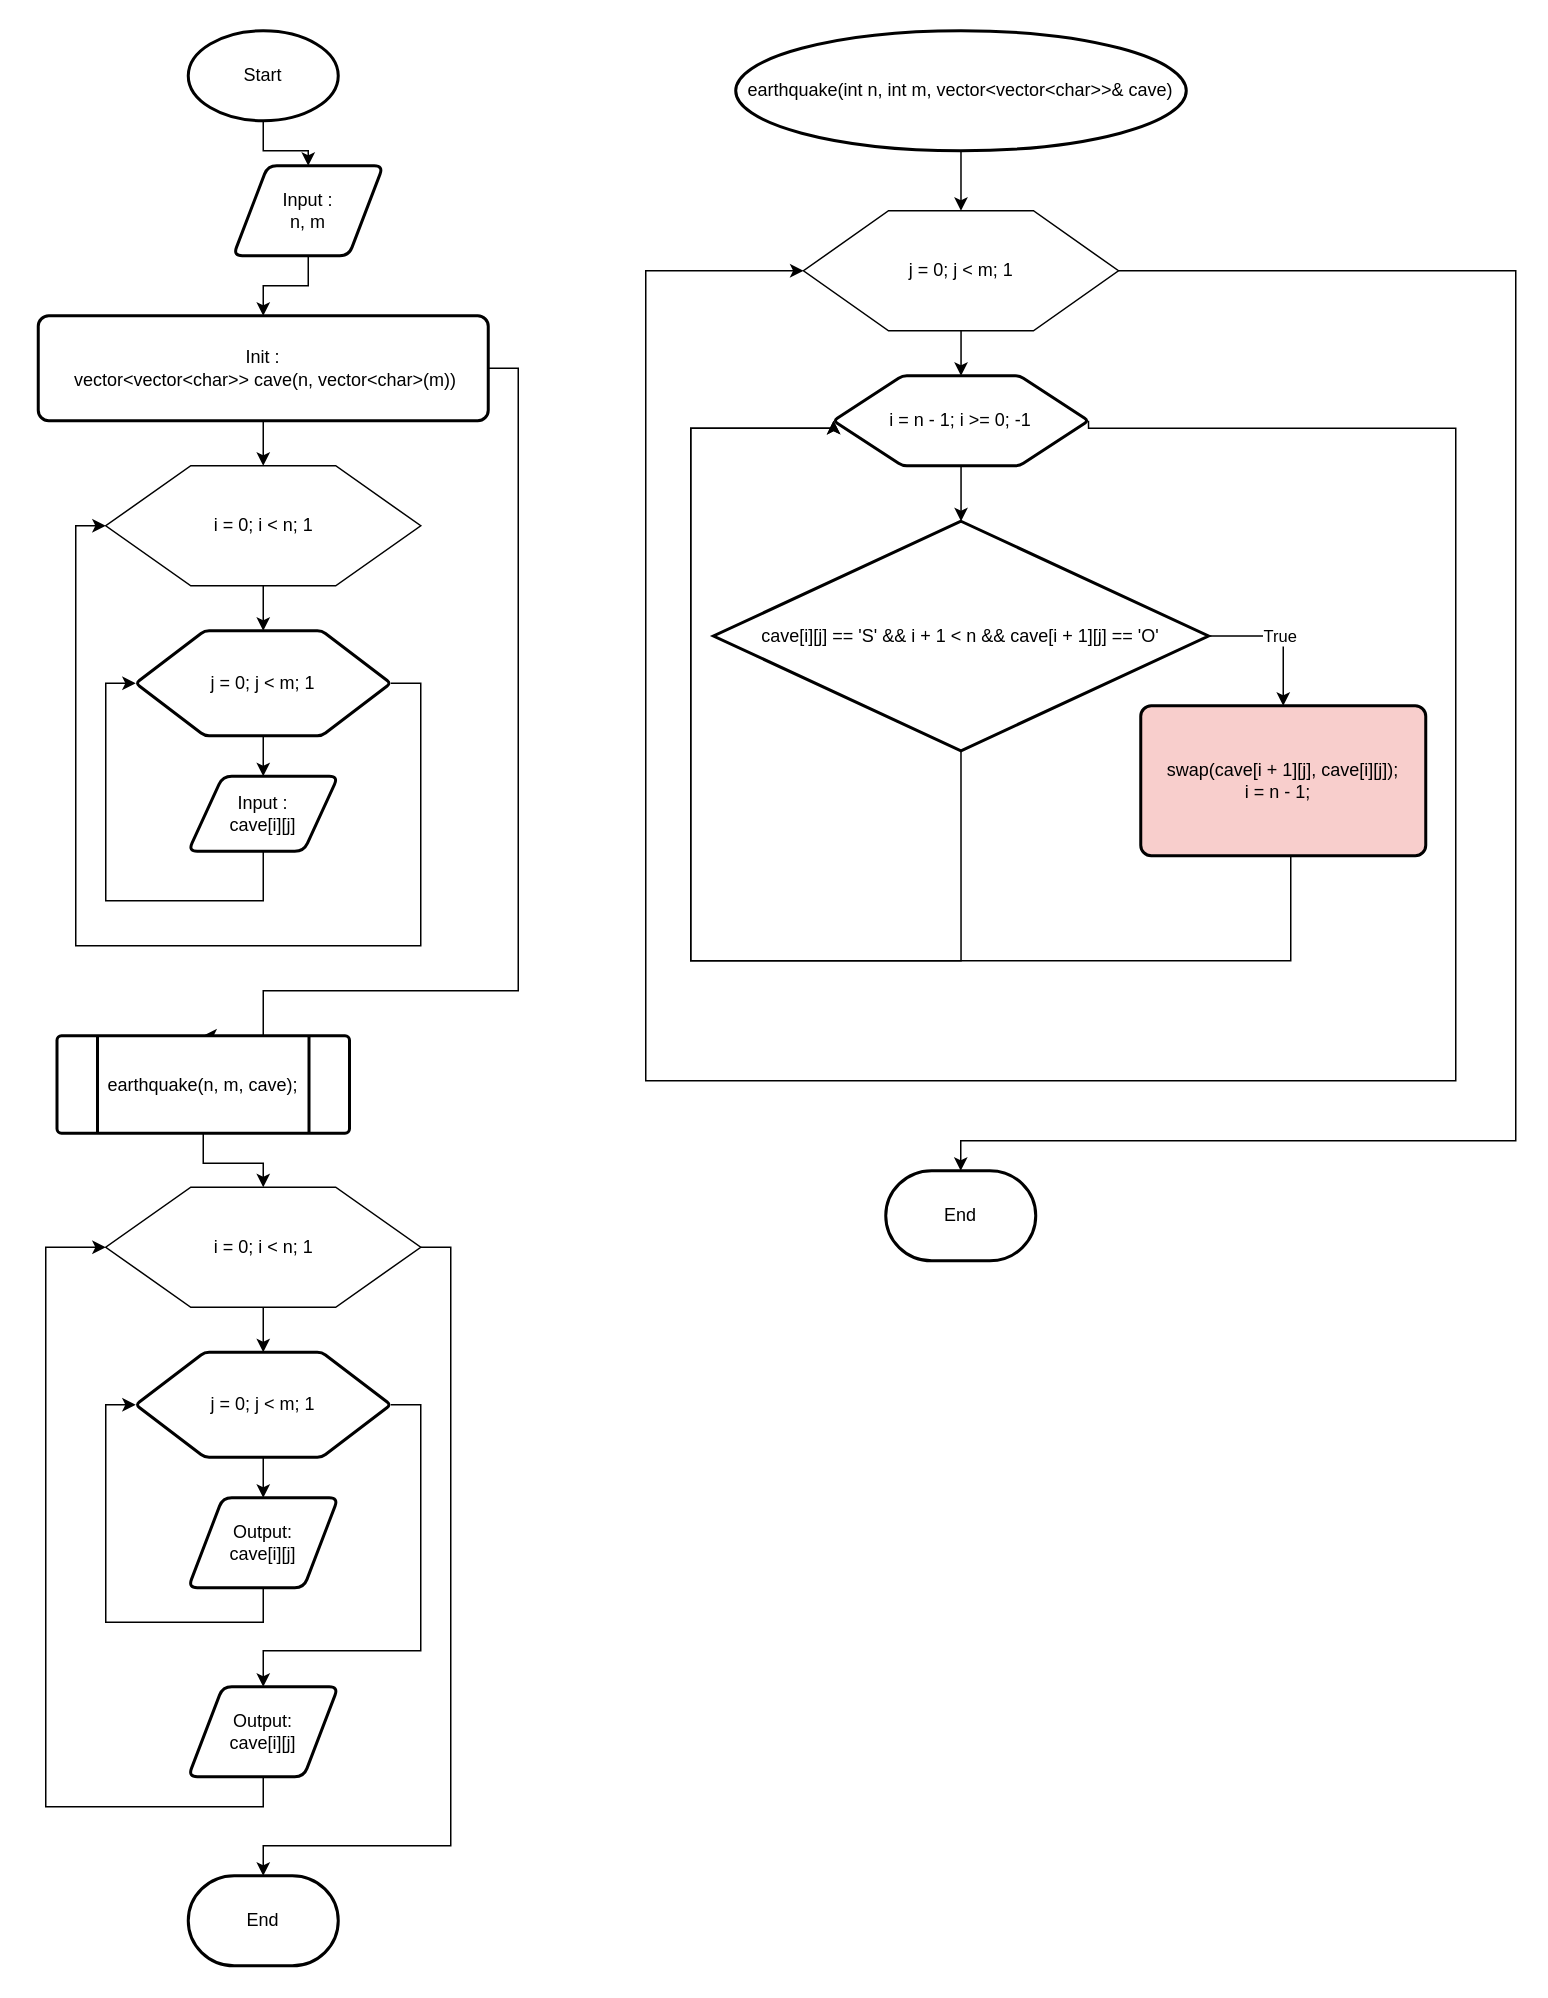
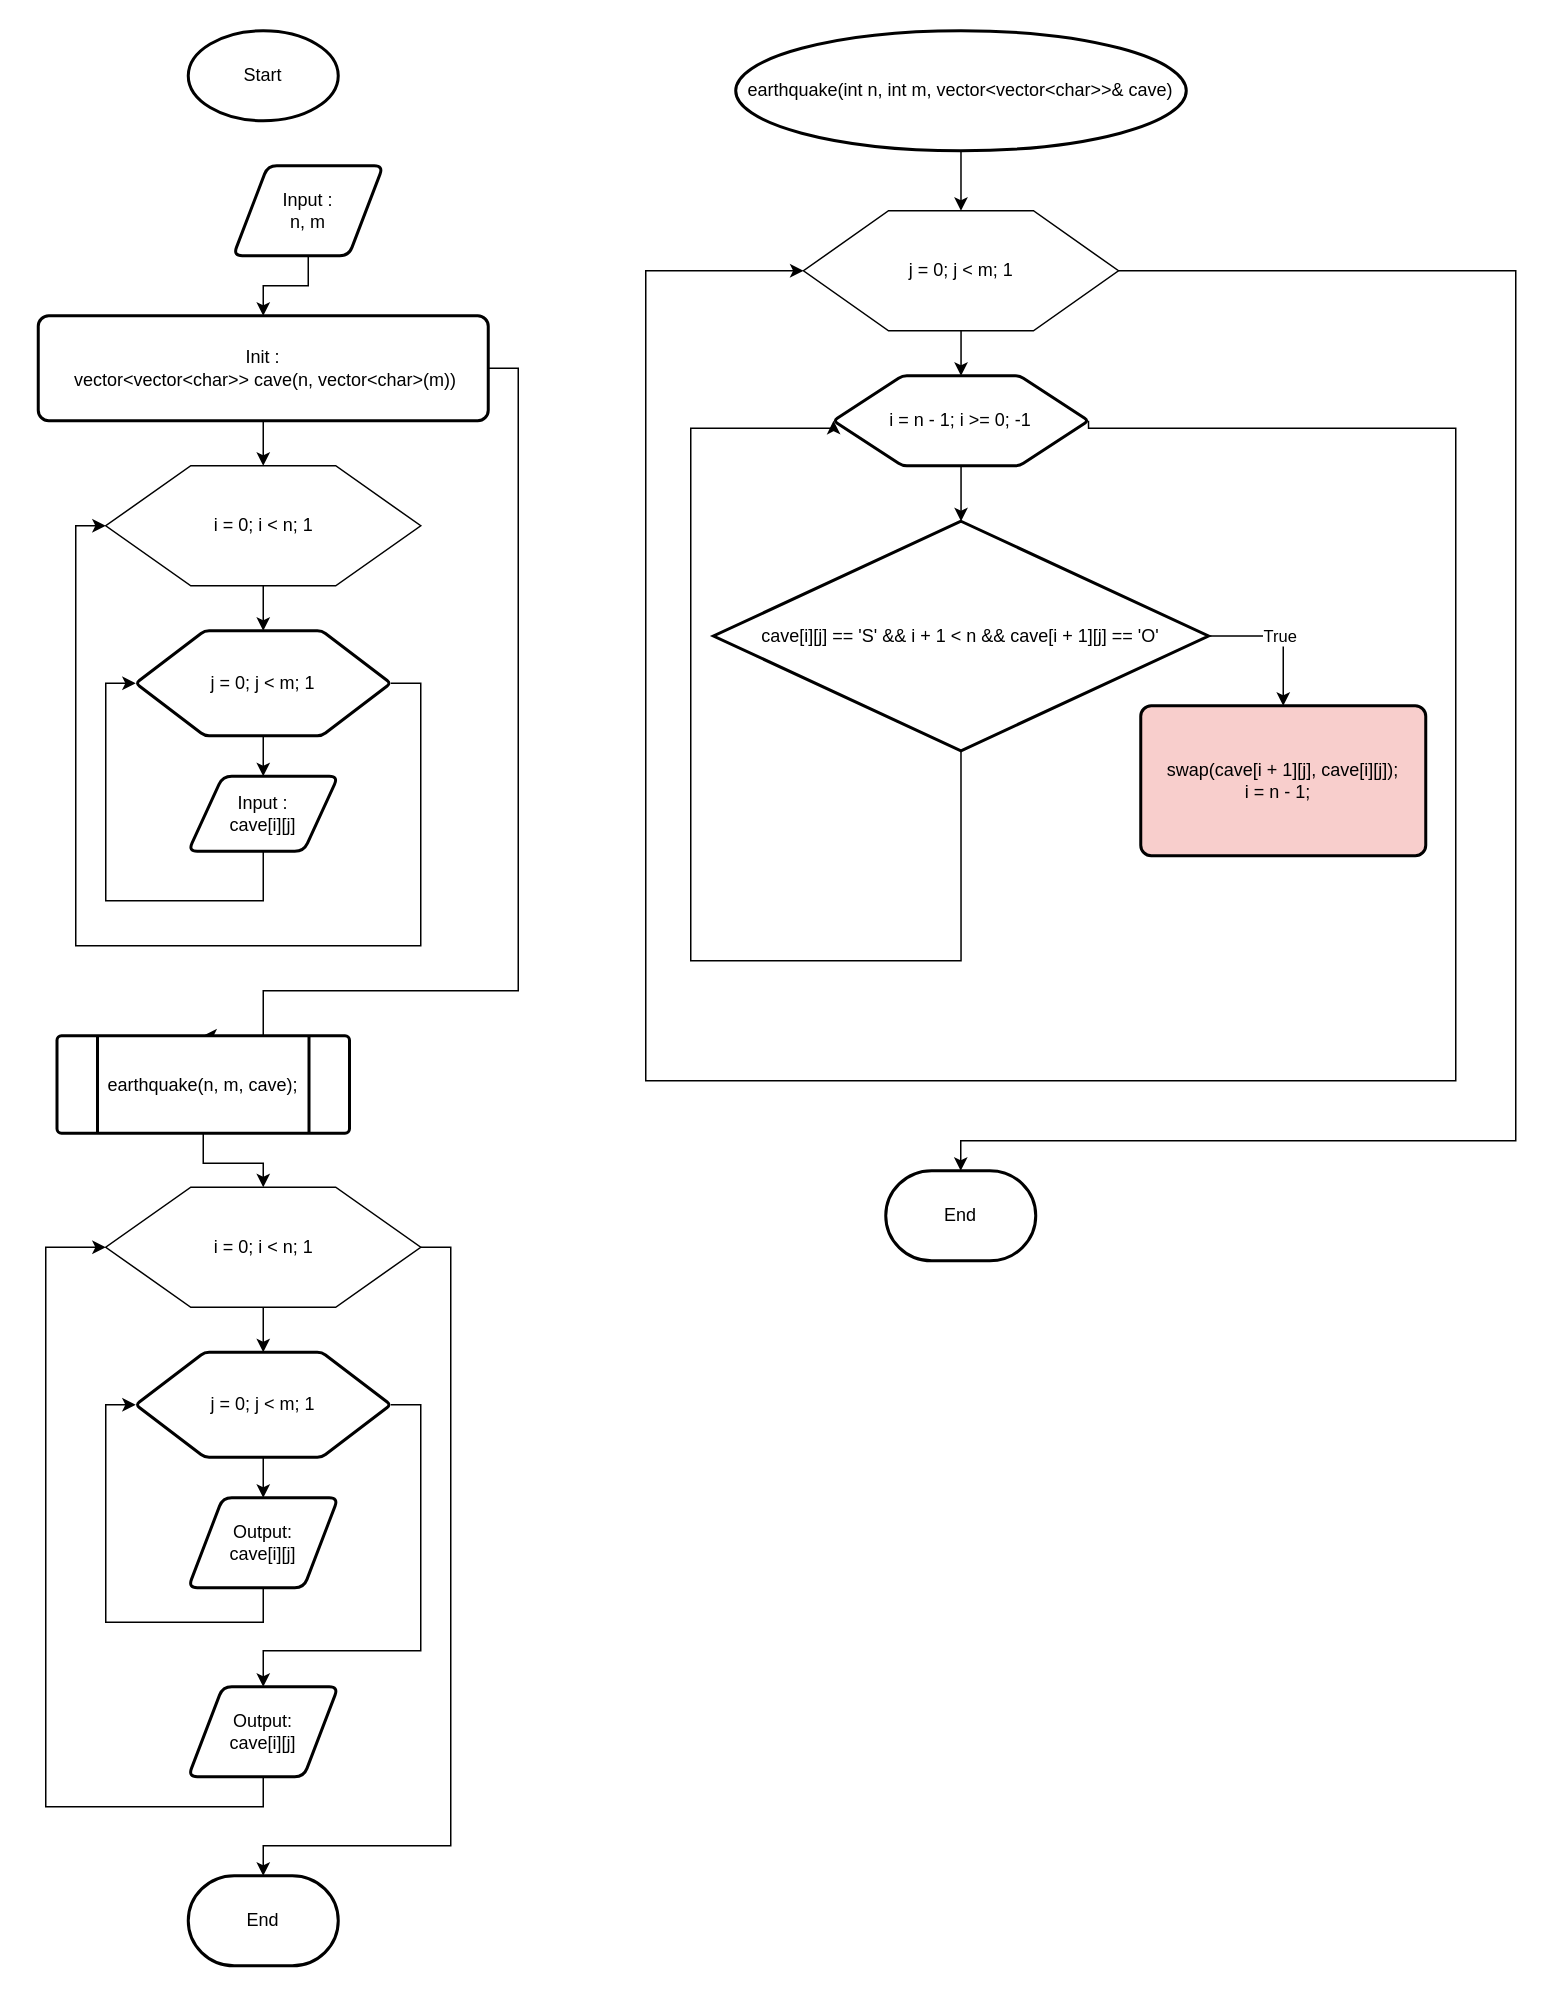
edge "Start" -> "Input : n, m": removed
edge "swap(cave[i + 1][j], cave[i][j]); i = n - 1;" -> "i = n - 1; i >= 0; -1": removed
